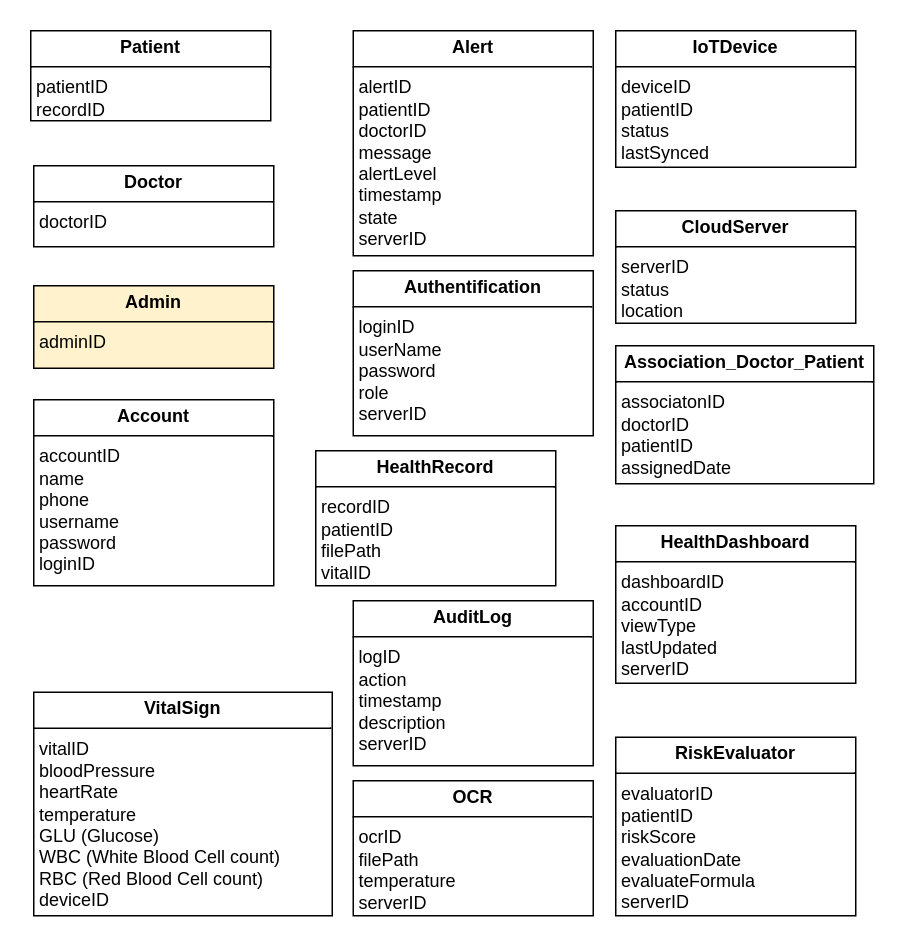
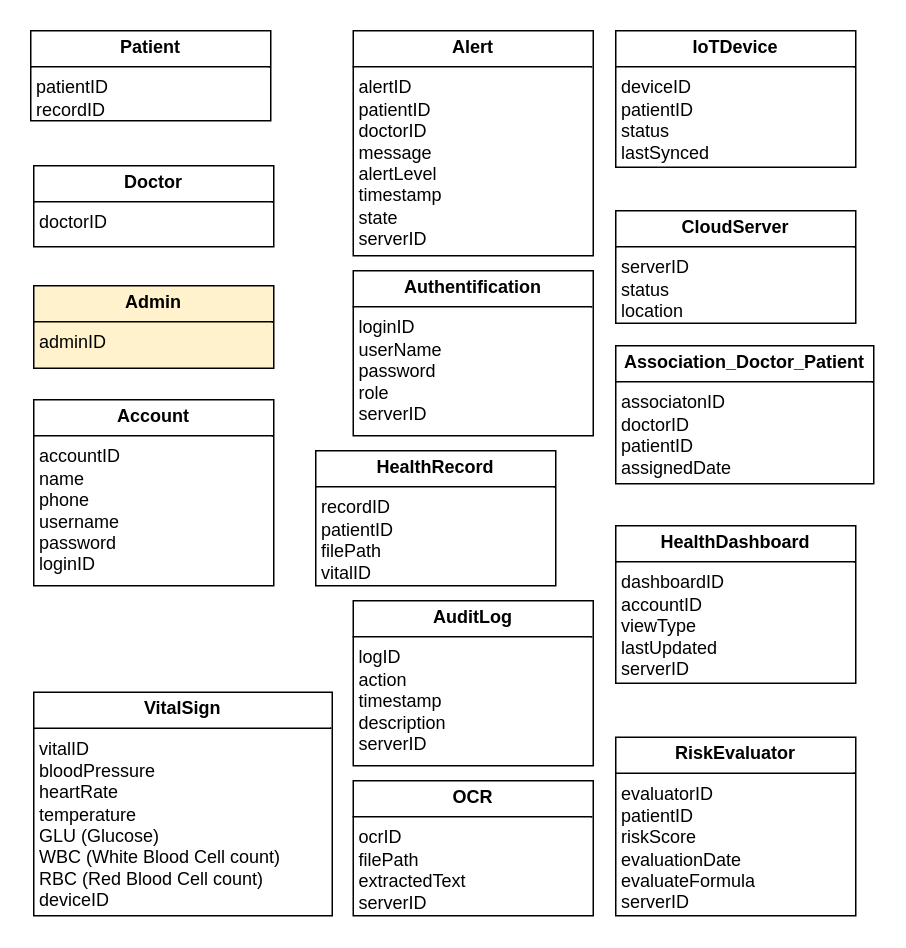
node "OCR ocrID filePath temperature serverID": label "OCR ocrID filePath temperature serverID" -> "OCR ocrID filePath extractedText serverID"
